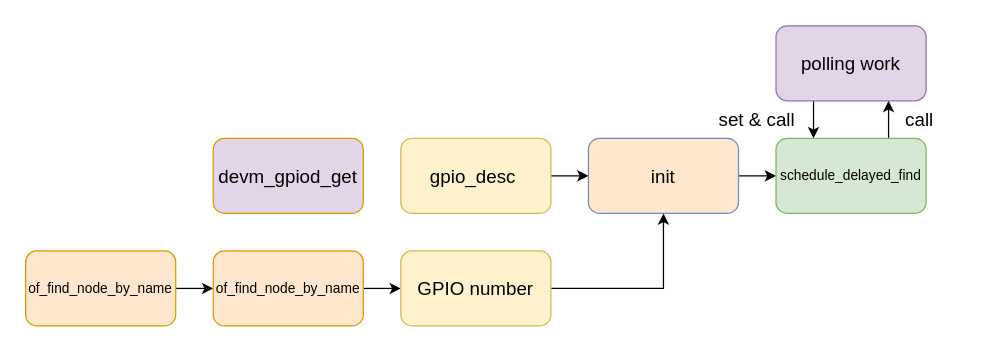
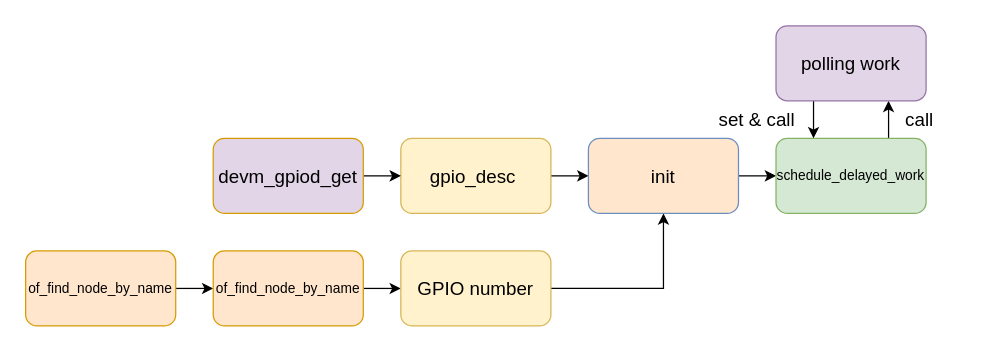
edge "devm_gpiod_get" -> "gpio_desc": added
node "schedule_delayed_find": label "schedule_delayed_find" -> "schedule_delayed_work"
